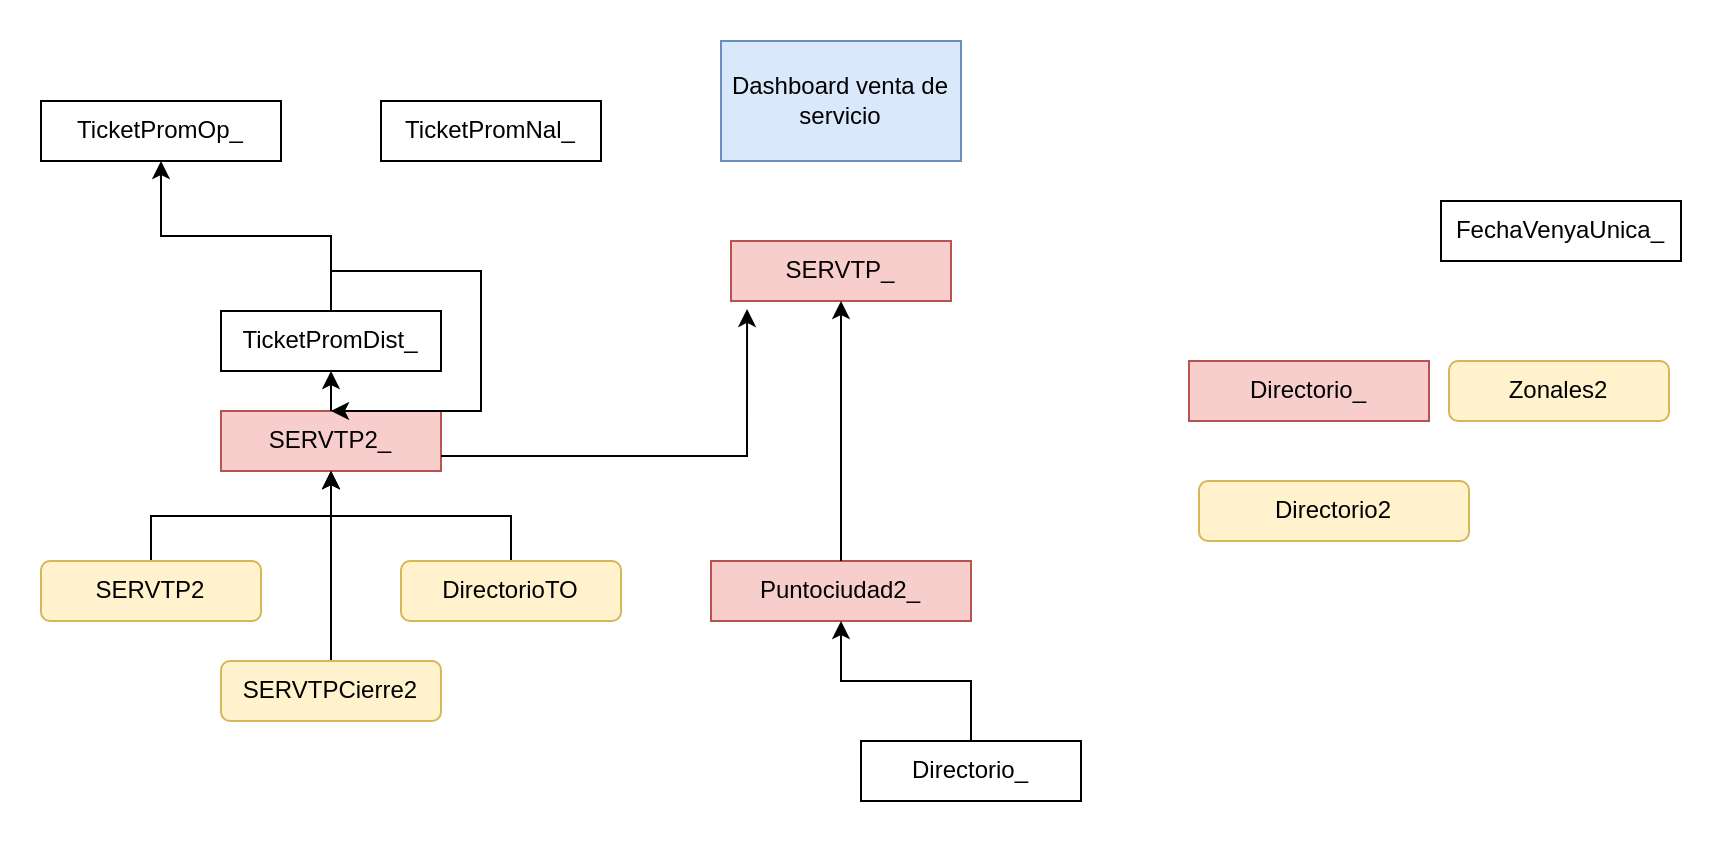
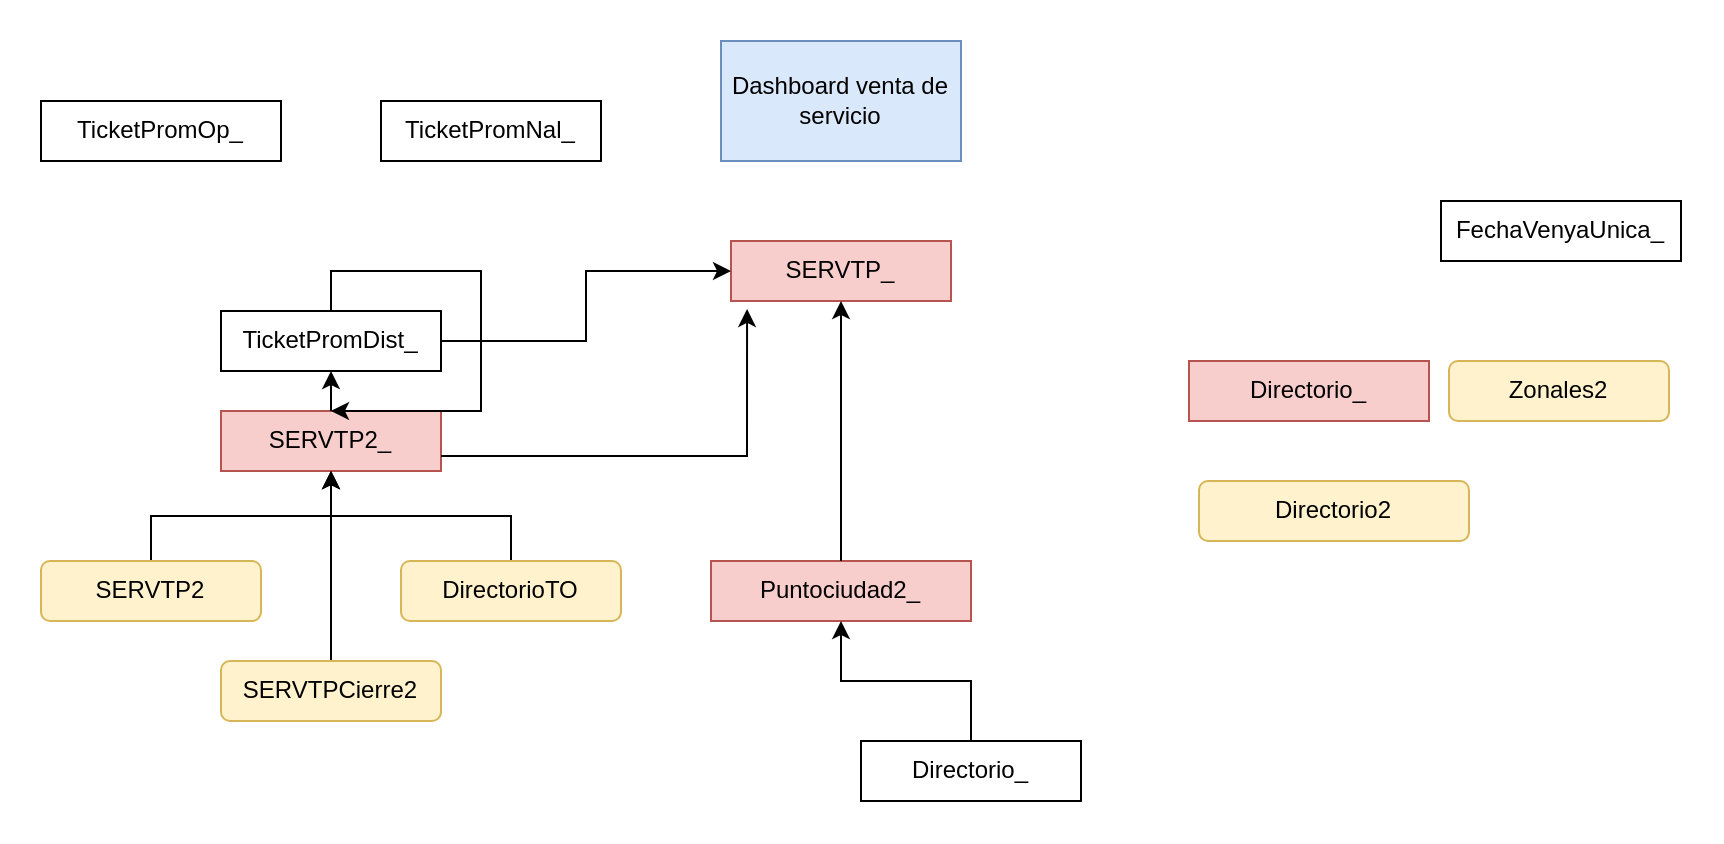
edge "TicketPromDist_" -> "TicketPromOp_": removed
edge "TicketPromDist_" -> "SERVTP_": added
